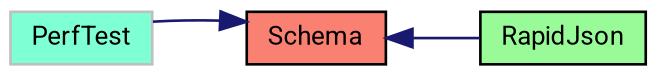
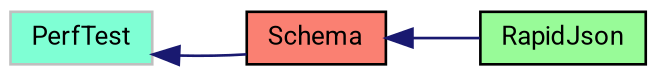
edge "PerfTest" -> "Schema": reversed
